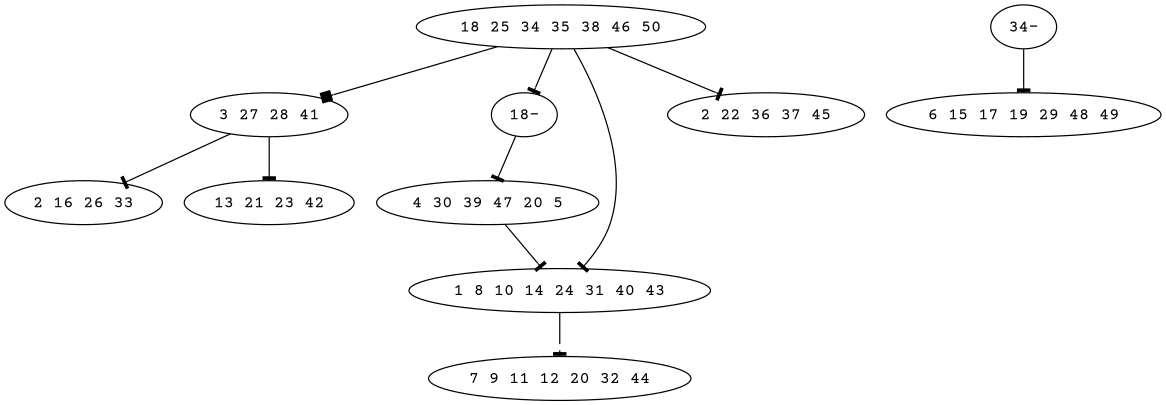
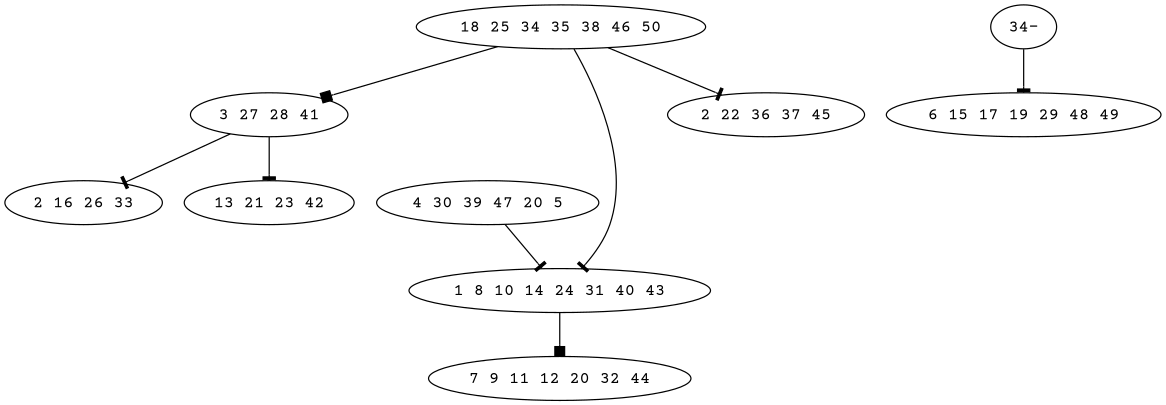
node "18-": removed
edge "1 8 10 14 24 31 40 43" -> "7 9 11 12 20 32 44": arrowhead tee -> box
